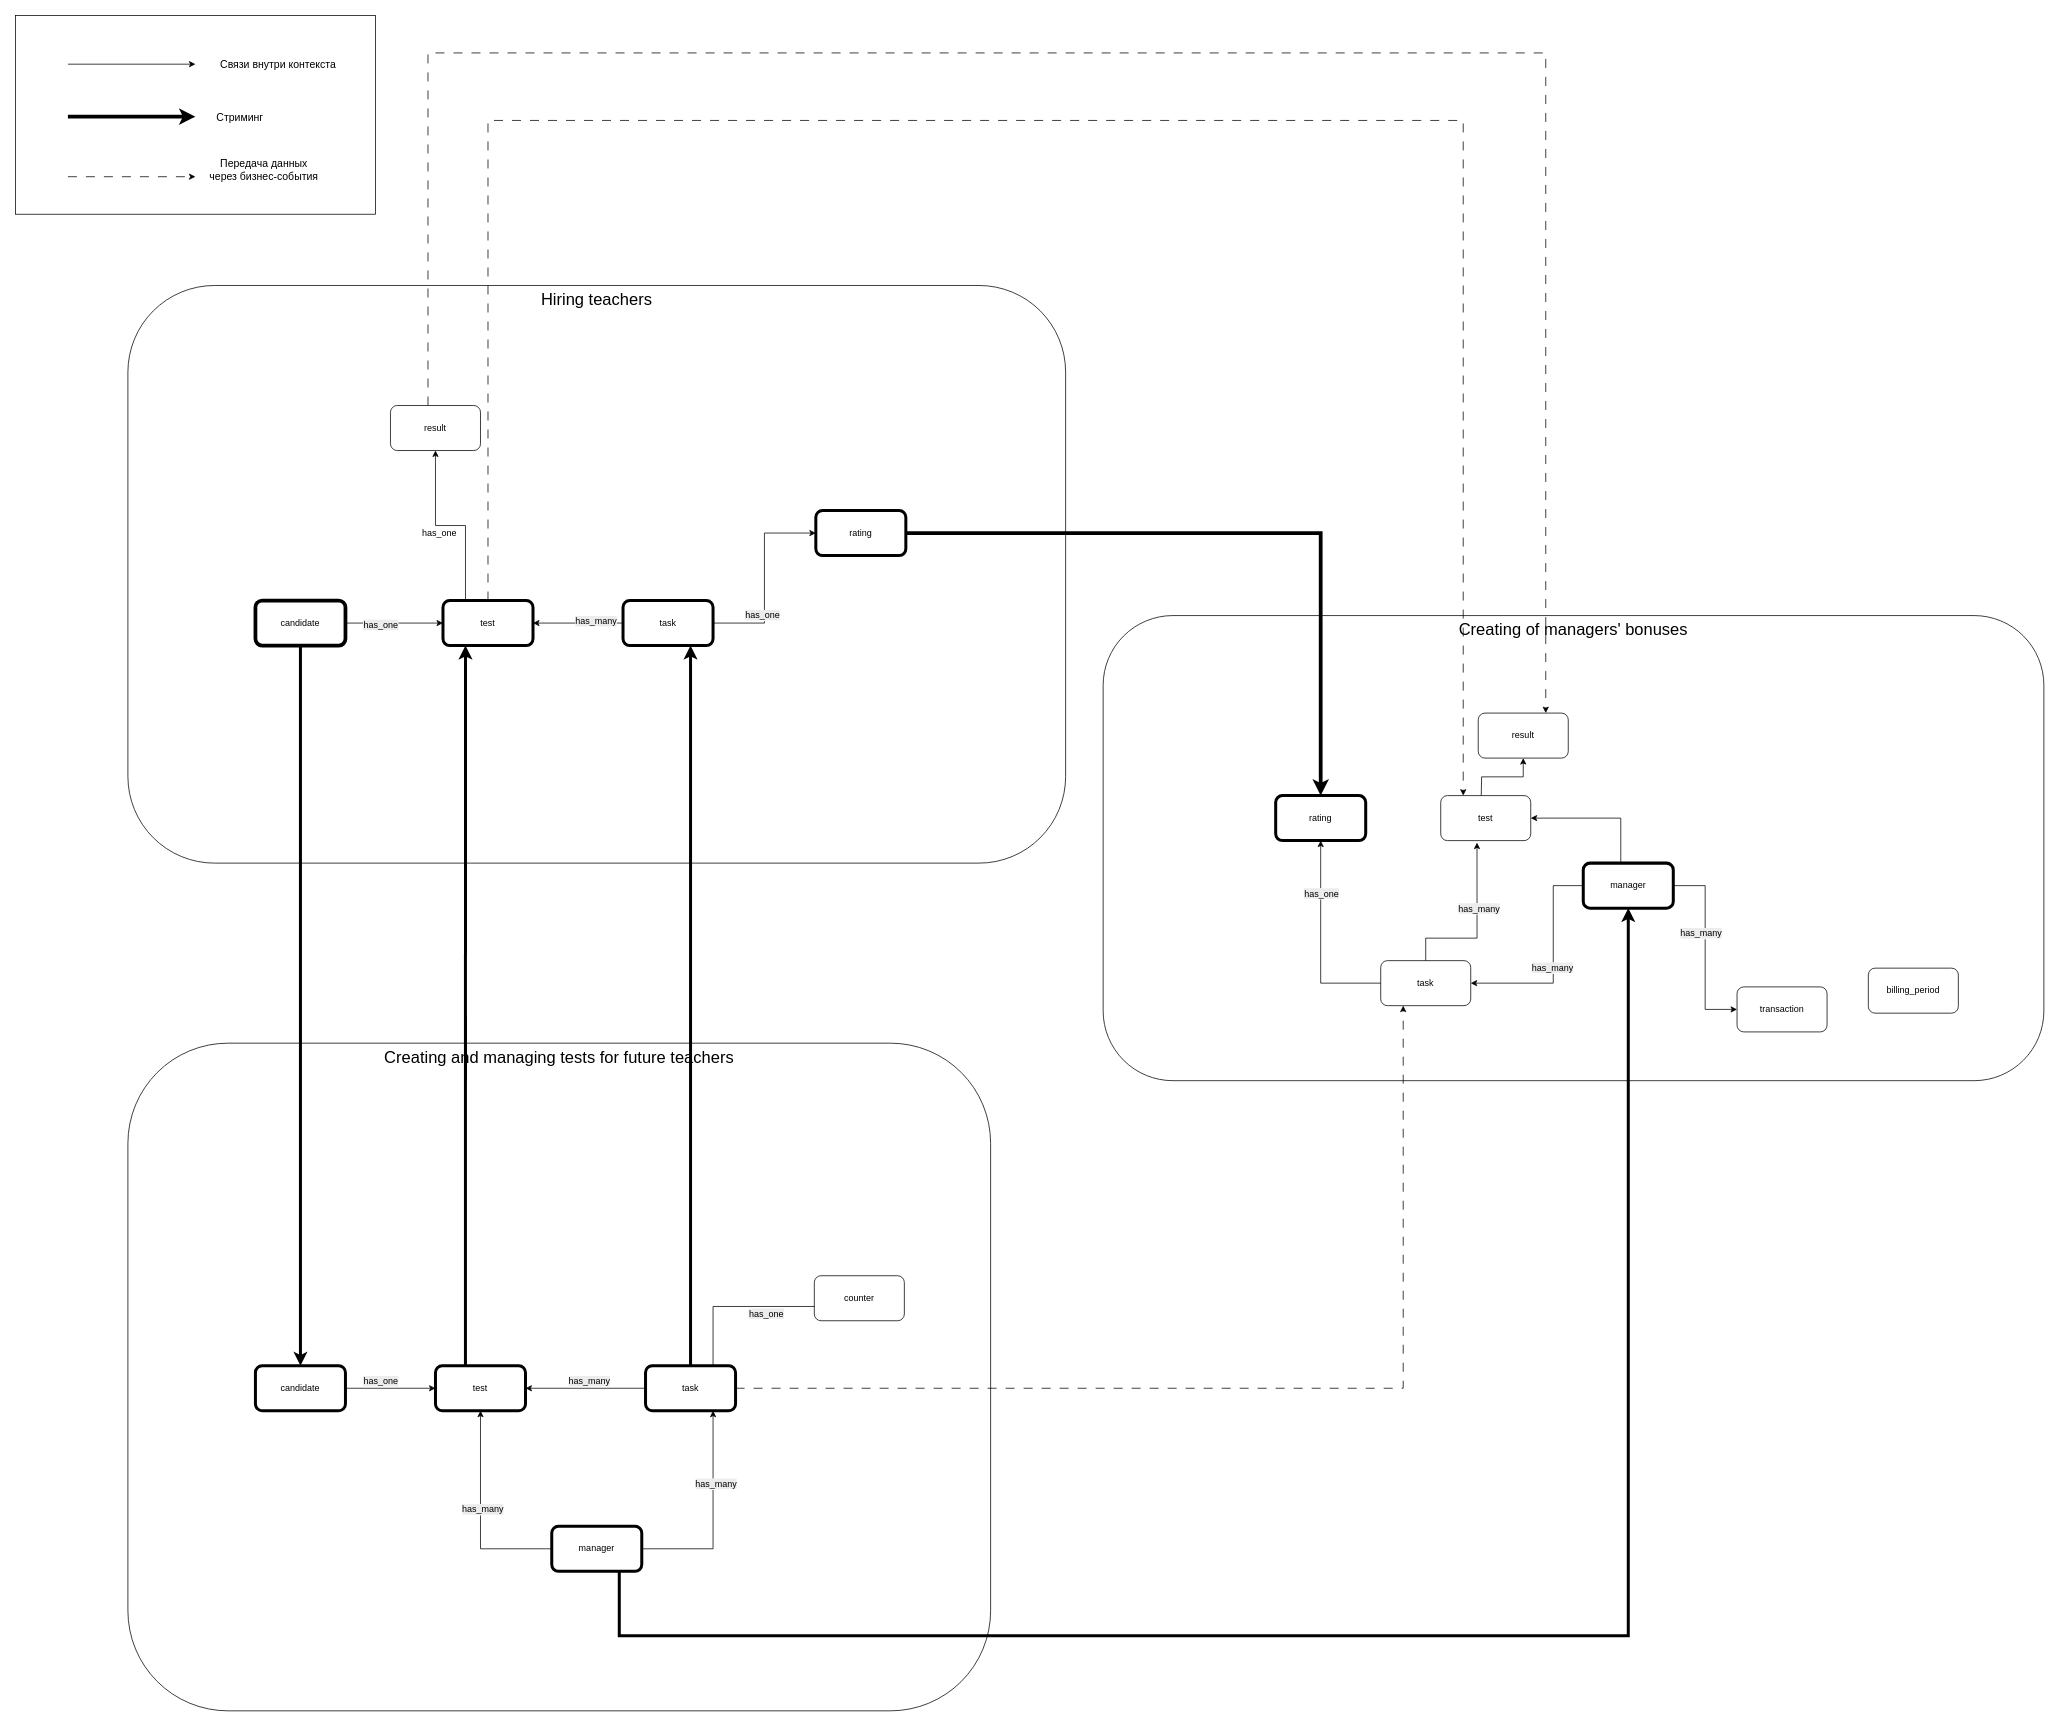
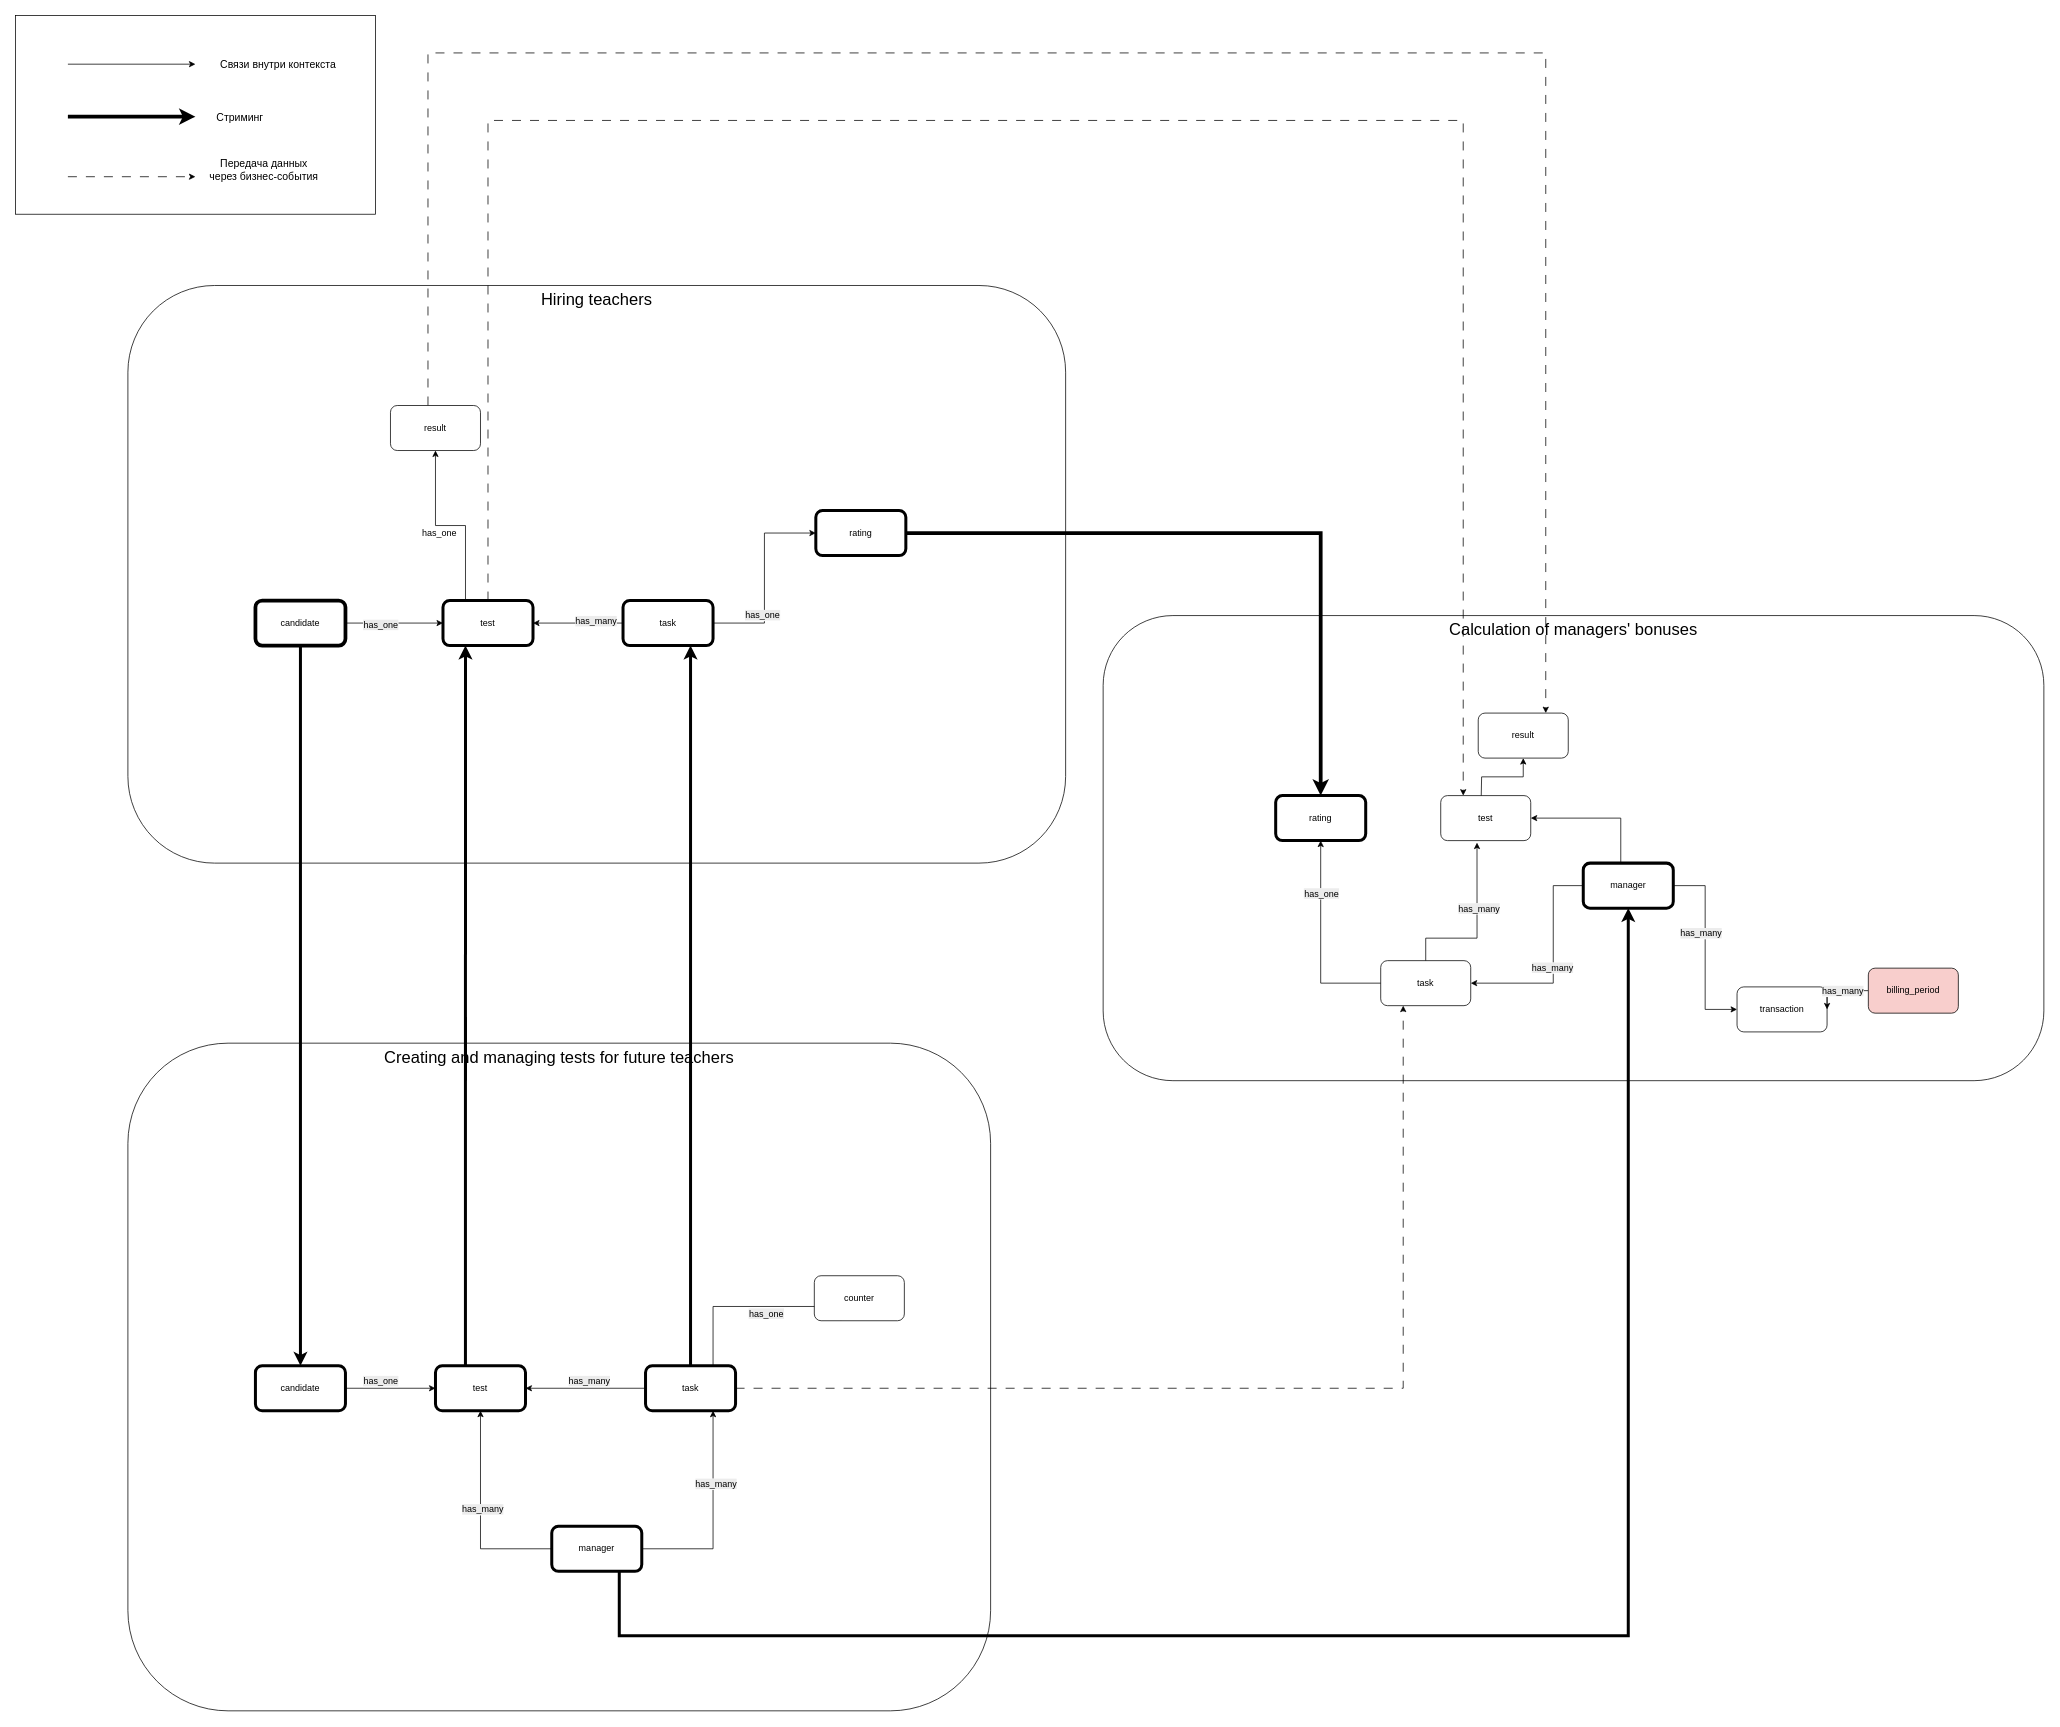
node "Creating of managers' bonuses": label "Creating of managers' bonuses" -> "Calculation of managers' bonuses"
edge "billing_period" -> "transaction": added, label "has_many"
node "billing_period": fillcolor #ffffff -> #f8cecc
